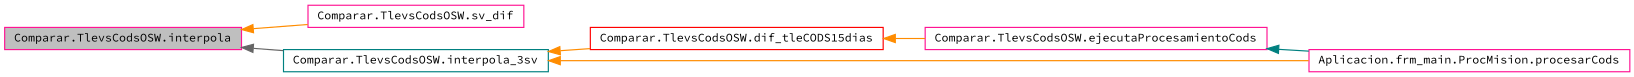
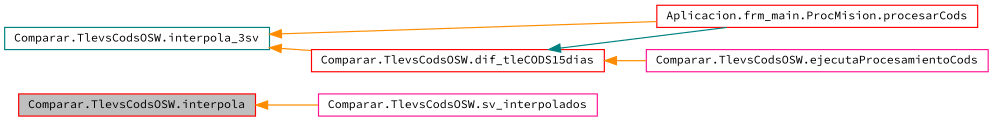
node "Comparar.TlevsCodsOSW.sv_dif": label "Comparar.TlevsCodsOSW.sv_dif" -> "Comparar.TlevsCodsOSW.sv_interpolados"
node "Comparar.TlevsCodsOSW.interpola": color deeppink -> red
edge "Comparar.TlevsCodsOSW.interpola_3sv" -> "Comparar.TlevsCodsOSW.interpola": removed
edge "Aplicacion.frm_main.ProcMision.procesarCods" -> "Comparar.TlevsCodsOSW.ejecutaProcesamientoCods": now "Aplicacion.frm_main.ProcMision.procesarCods" -> "Comparar.TlevsCodsOSW.dif_tleCODS15dias"
node "Aplicacion.frm_main.ProcMision.procesarCods": color deeppink -> red
